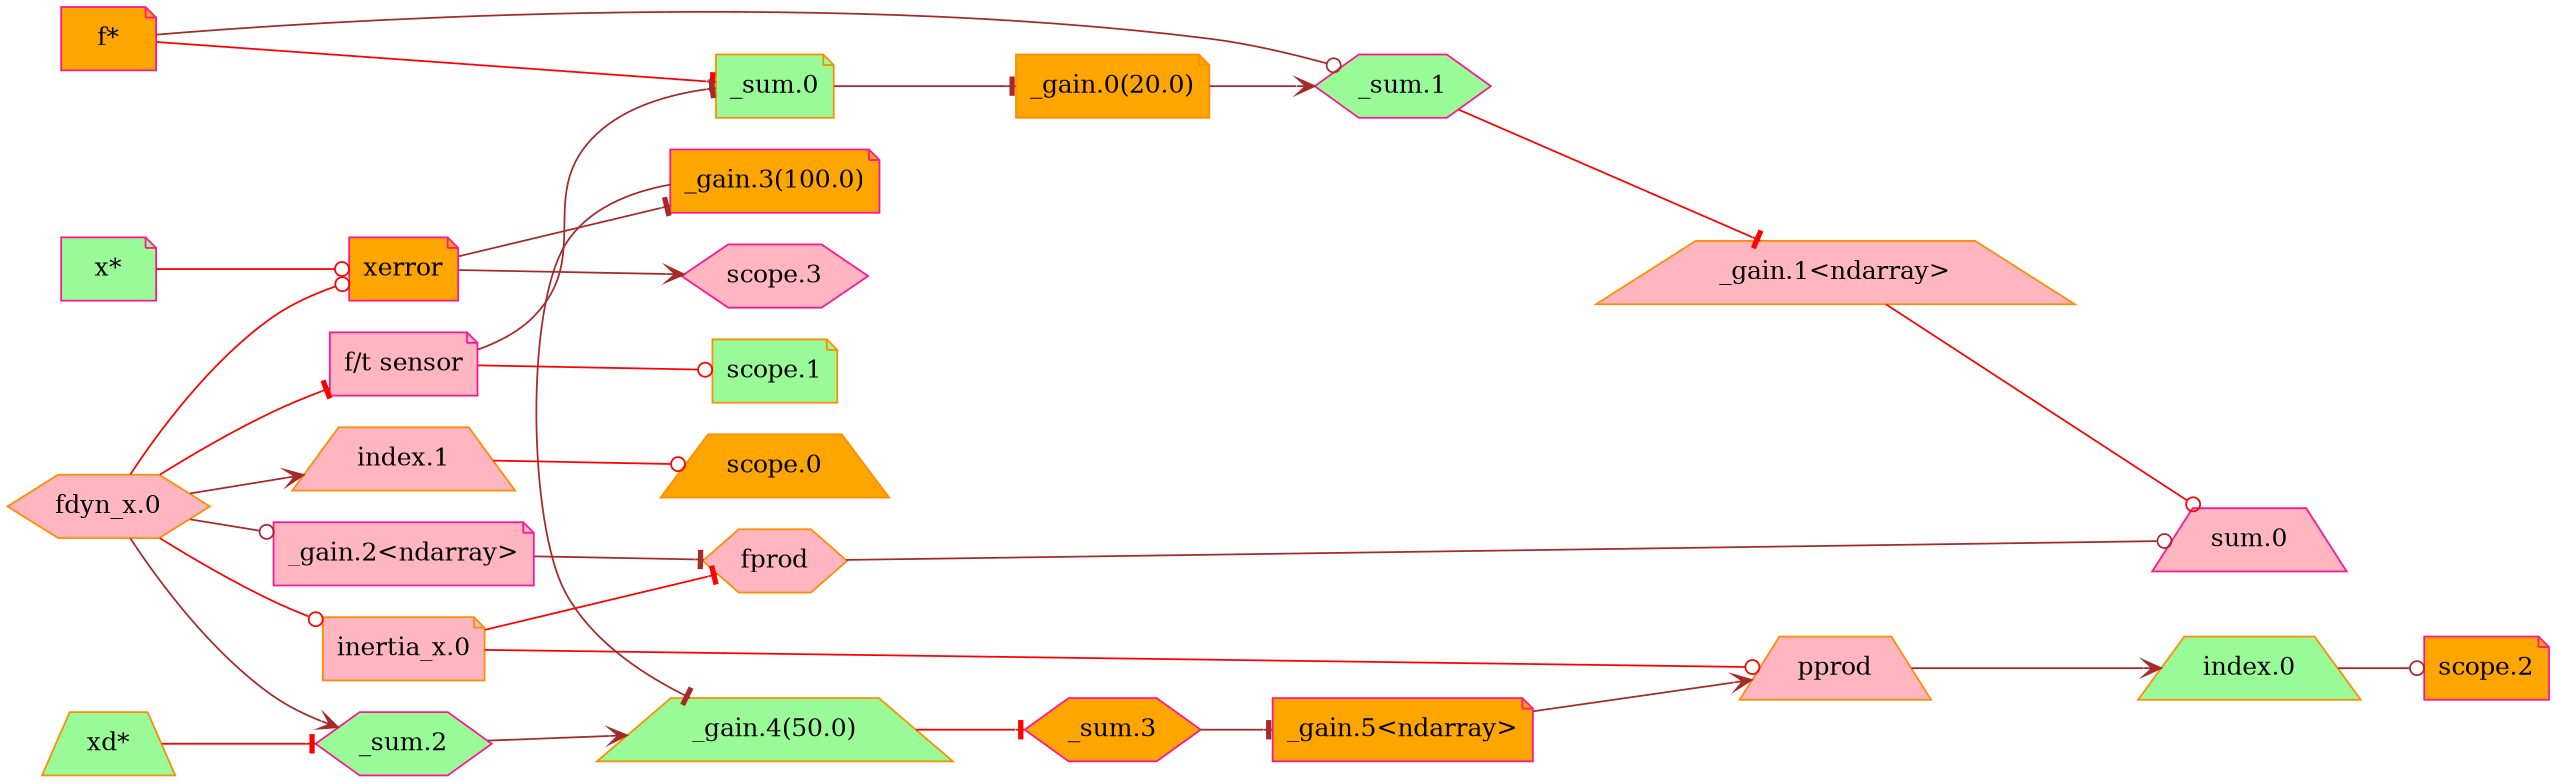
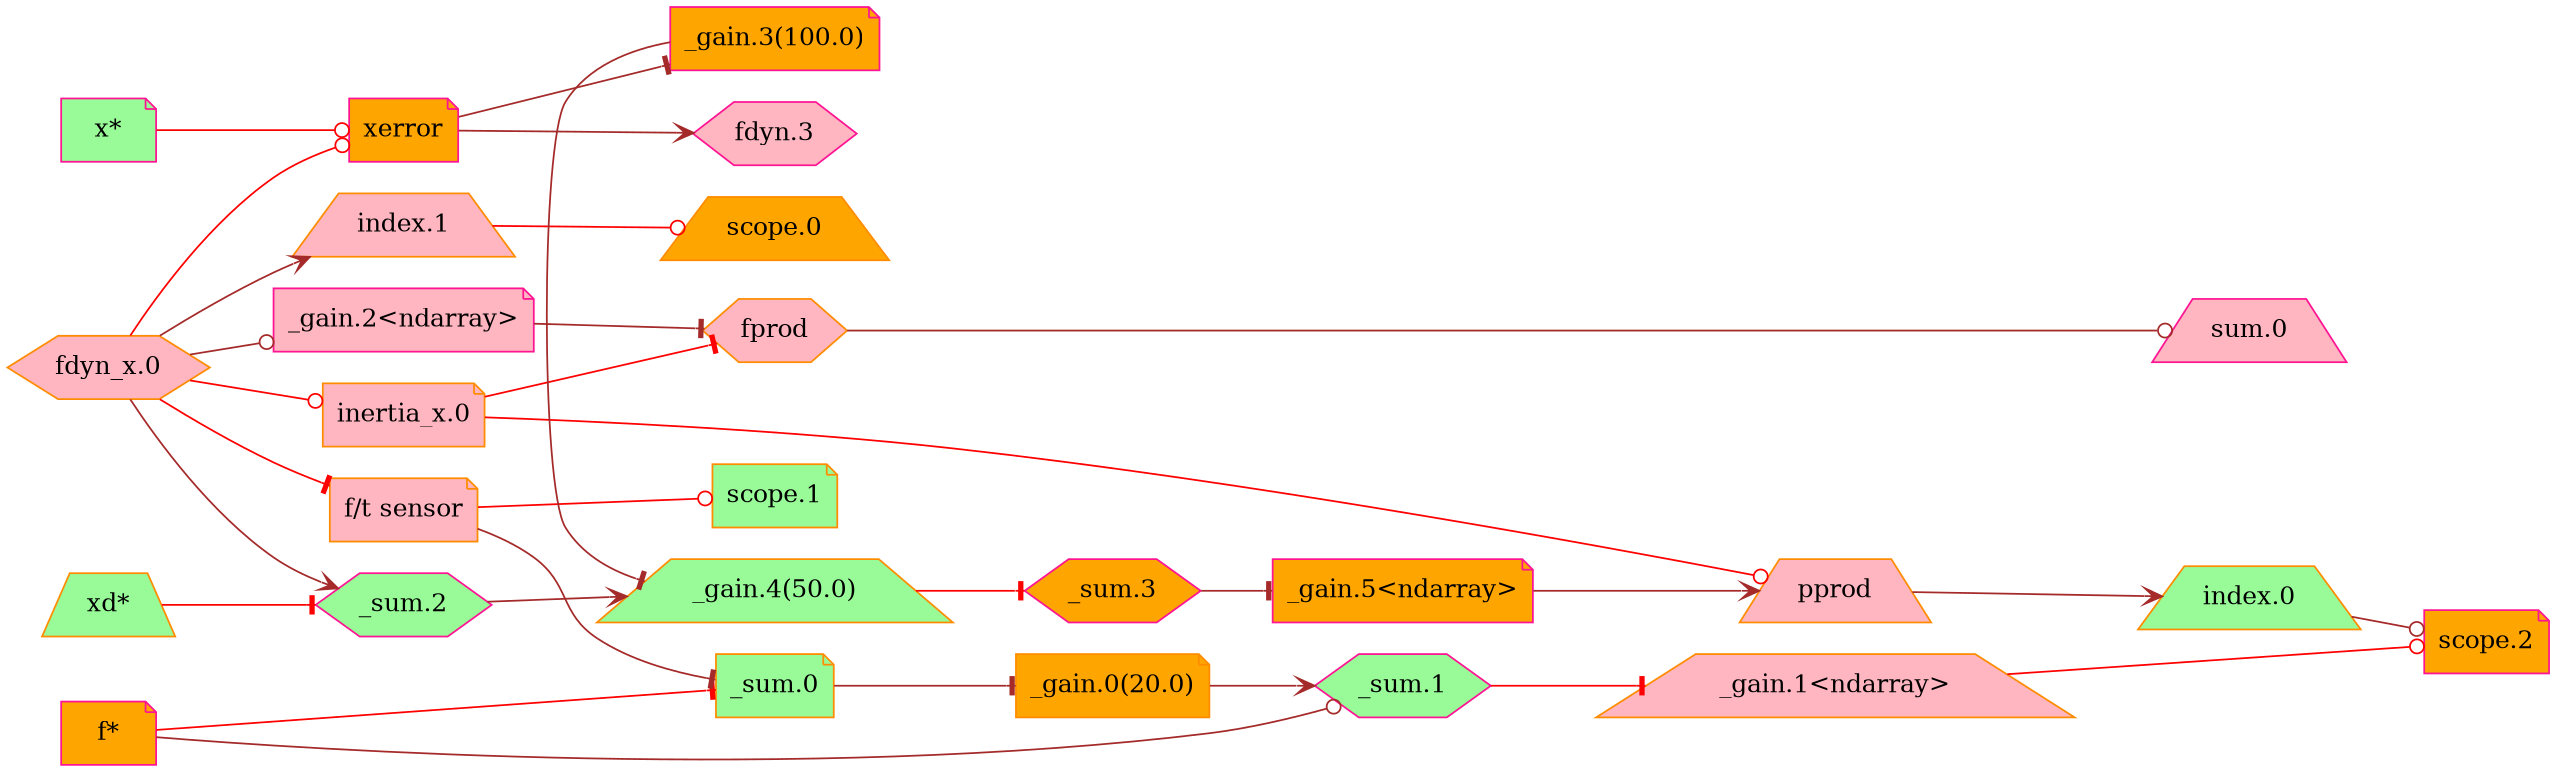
node "scope.3": label "scope.3" -> "fdyn.3"
node "f/t sensor": color deeppink -> darkorange
edge "_gain.1<ndarray>" -> "sum.0": now "_gain.1<ndarray>" -> "scope.2"
